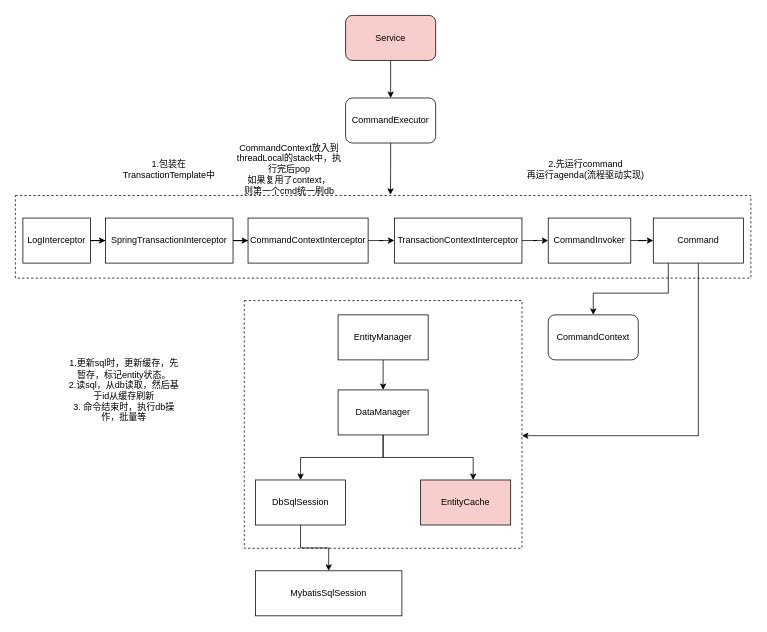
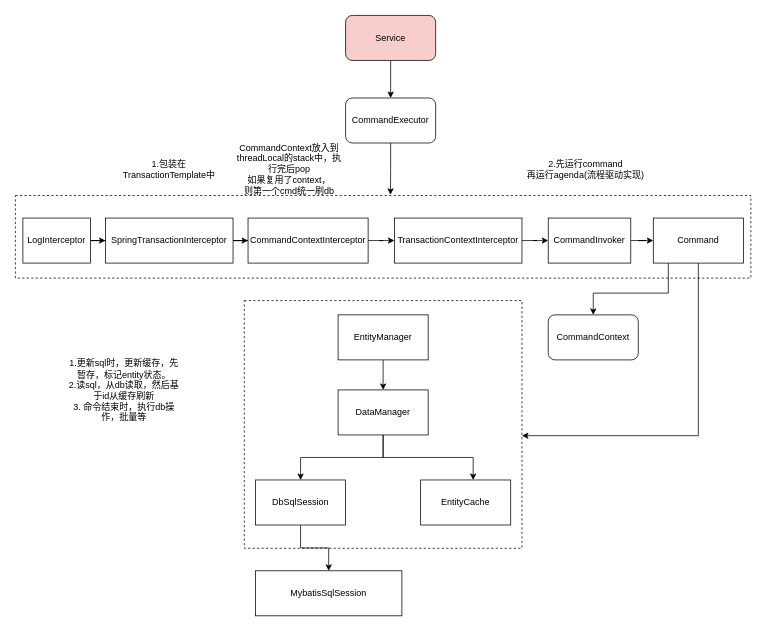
node "EntityCache": fillcolor #f8cecc -> #ffffff
